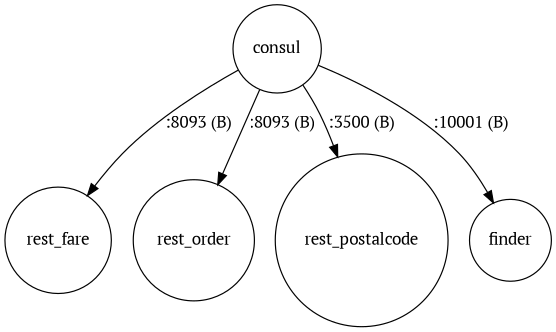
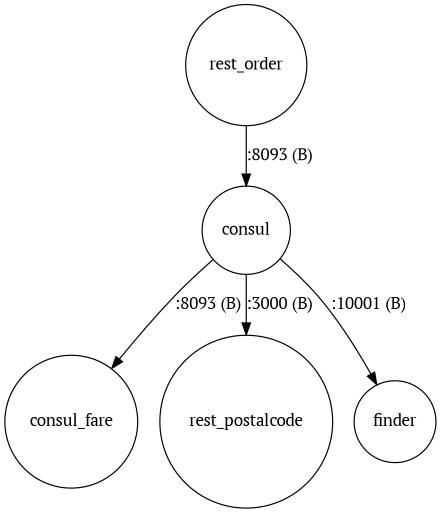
edge "consul" -> "rest_postalcode": label ":3500 (B)" -> ":3000 (B)"
edge "consul" -> "rest_order": reversed
node "rest_fare": label "rest_fare" -> "consul_fare"
